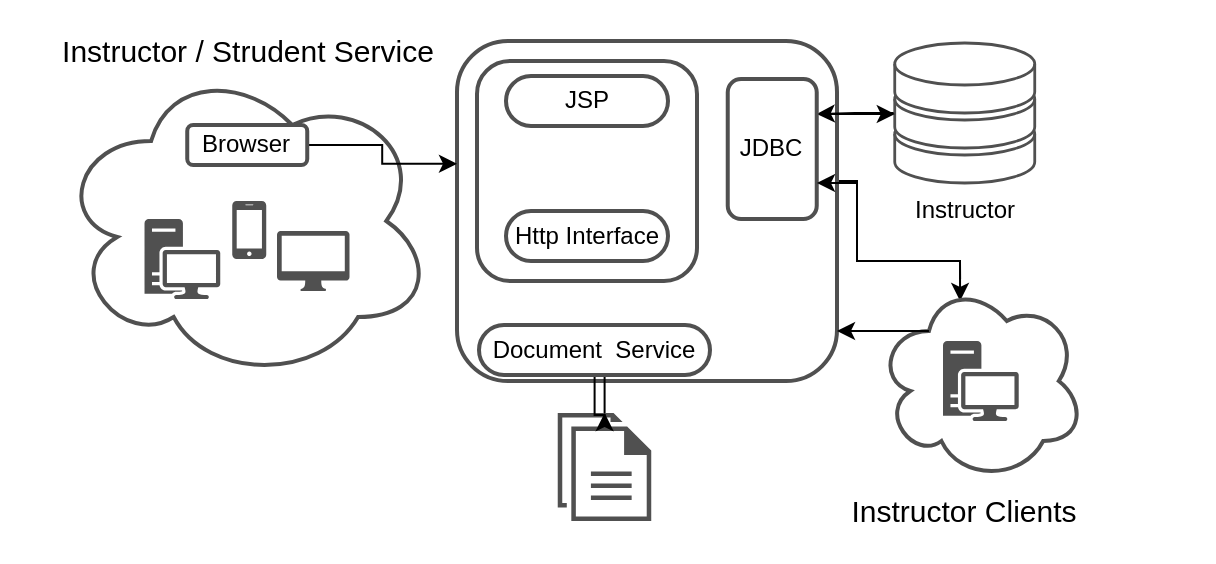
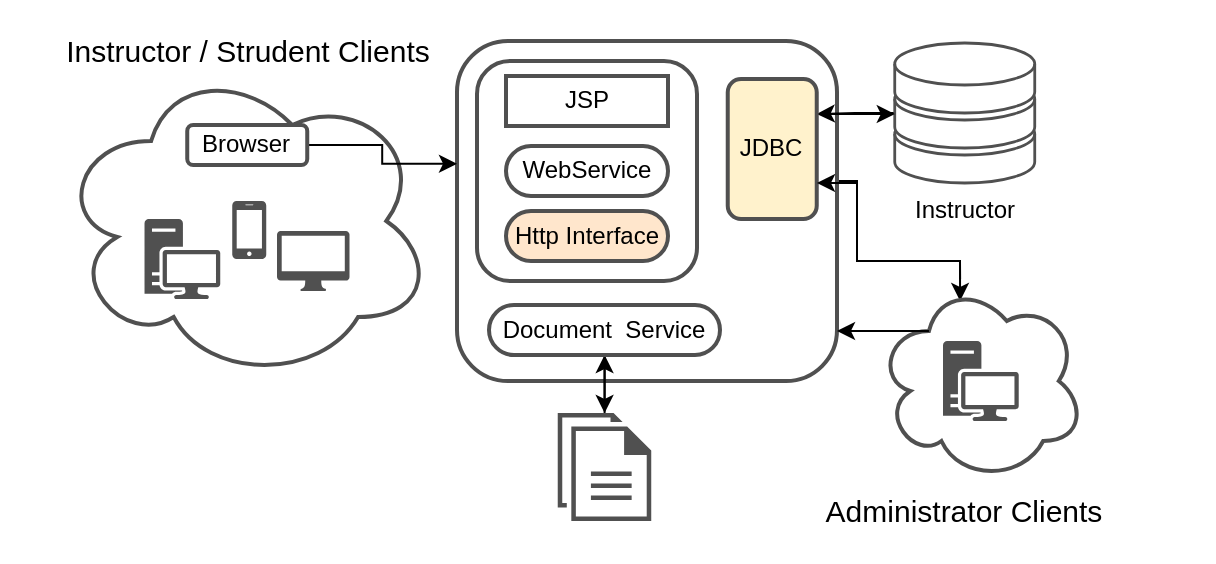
node "Instructor / Strudent Service": label "Instructor / Strudent Service" -> "Instructor / Strudent Clients"
node "JSP": shape rounded rectangle -> rectangle
node "JDBC": fillcolor #ffffff -> #fff2cc
node "WebService": added
node "Http Interface": fillcolor #ffffff -> #ffe6cc
node "Document Service": moved (595, 350) -> (605, 330)
node "Instructor Clients": label "Instructor Clients" -> "Administrator Clients"
